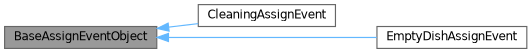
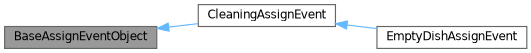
edge "EmptyDishAssignEvent" -> "BaseAssignEventObject": now "EmptyDishAssignEvent" -> "CleaningAssignEvent"
